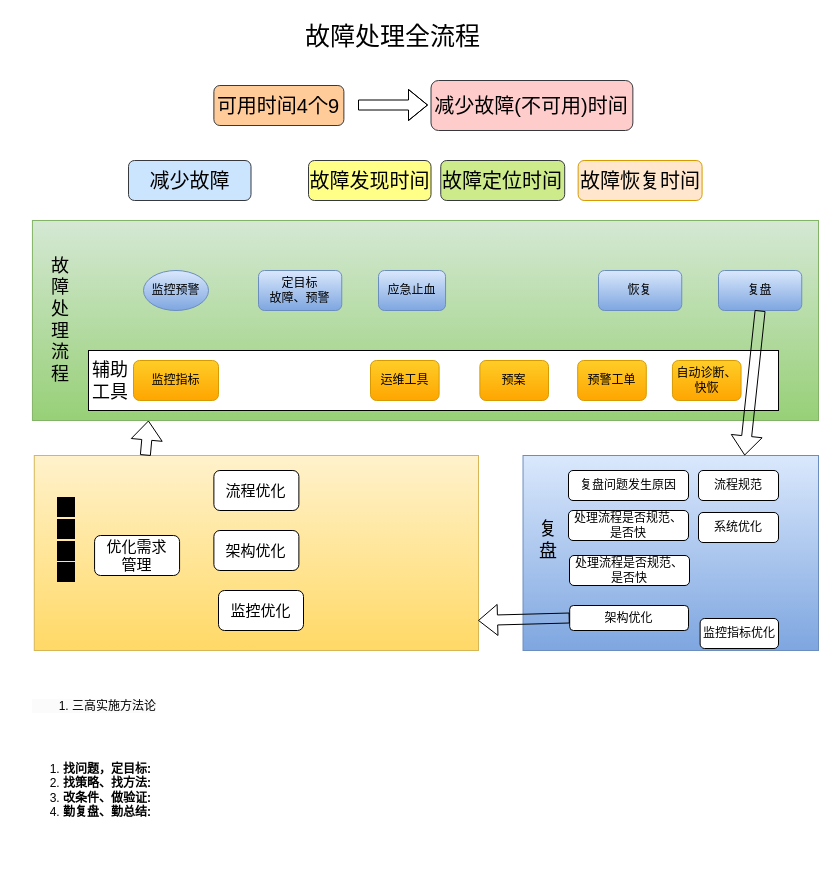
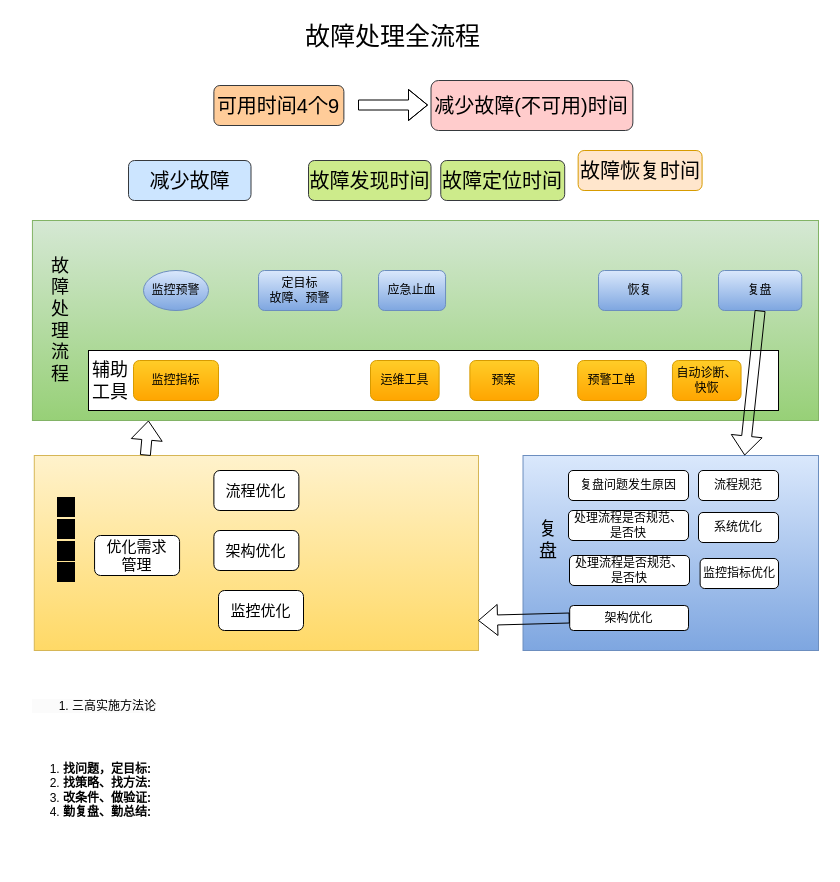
node "故障发现时间": fillcolor #ffff88 -> #cdeb8b
node "故障恢复时间": moved (640, 181) -> (640, 171)
node "预案": moved (514, 381) -> (504, 381)
node "监控指标优化": moved (739, 634) -> (739, 574)
